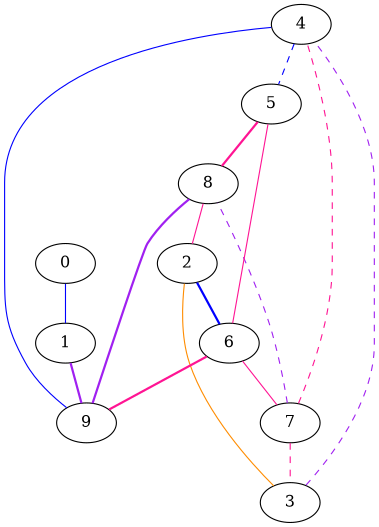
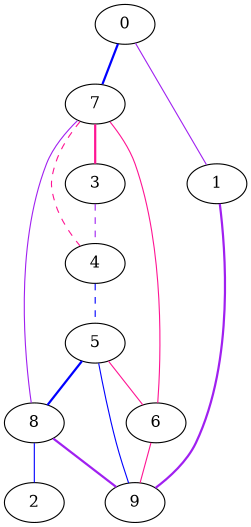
edge "0" -- "7": added
edge "4" -- "9": now "5" -- "9"
edge "5" -- "8": color deeppink -> blue
edge "8" -- "2": color deeppink -> blue
edge "8" -- "7": style dashed -> solid
edge "0" -- "1": color blue -> purple
edge "2" -- "6": removed
edge "6" -- "9": style bold -> solid
edge "2" -- "3": removed
edge "7" -- "3": style dashed -> bold
